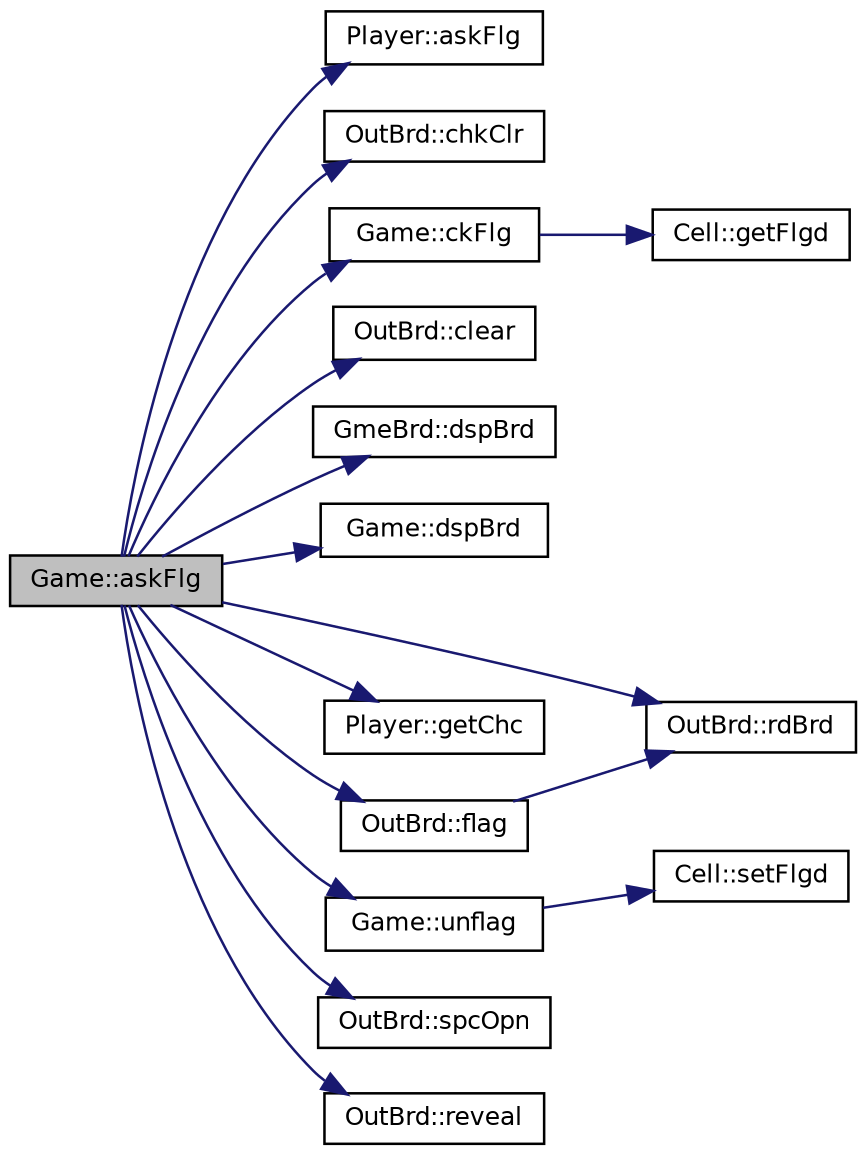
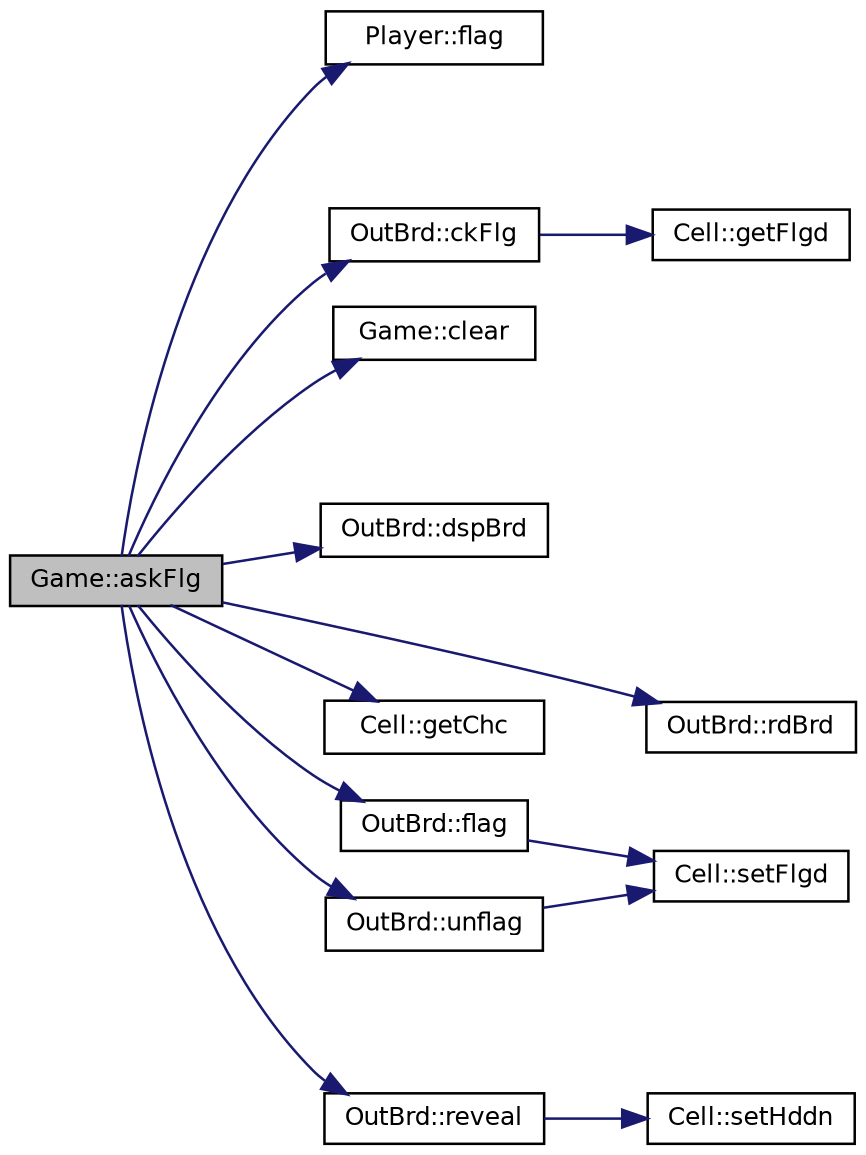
node "Player::askFlg": label "Player::askFlg" -> "Player::flag"
node "OutBrd::chkClr": removed
node "Game::ckFlg": label "Game::ckFlg" -> "OutBrd::ckFlg"
node "OutBrd::clear": label "OutBrd::clear" -> "Game::clear"
node "GmeBrd::dspBrd": removed
node "Game::dspBrd": label "Game::dspBrd" -> "OutBrd::dspBrd"
node "Player::getChc": label "Player::getChc" -> "Cell::getChc"
edge "OutBrd::flag" -> "OutBrd::rdBrd": now "OutBrd::flag" -> "Cell::setFlgd"
node "Game::unflag": label "Game::unflag" -> "OutBrd::unflag"
node "OutBrd::spcOpn": removed
node "Cell::setHddn": added
